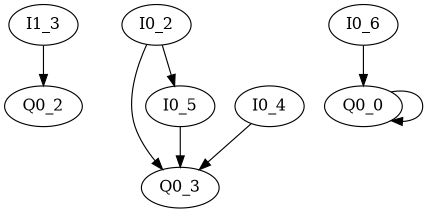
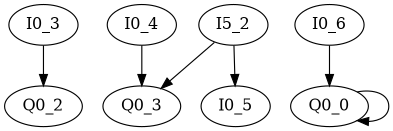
node "I1_3": label "I1_3" -> "I0_3"
node "I0_2": label "I0_2" -> "I5_2"
edge "I0_5" -> "Q0_3": removed
